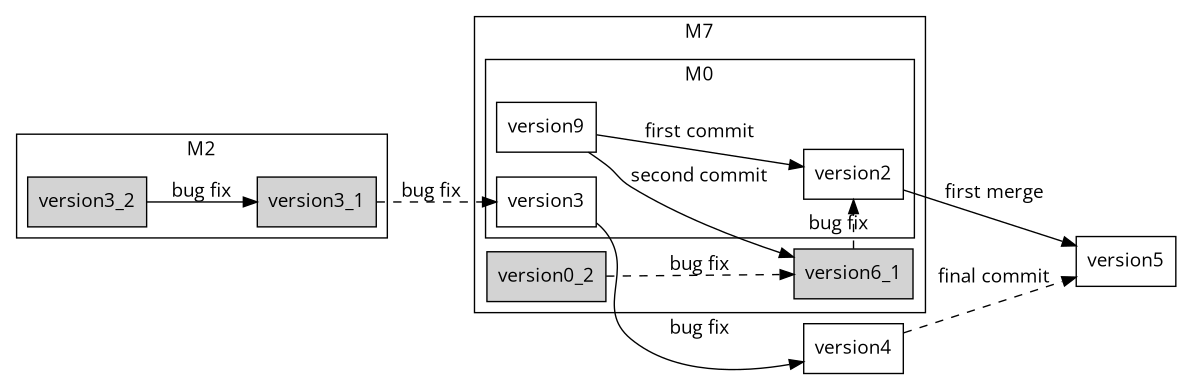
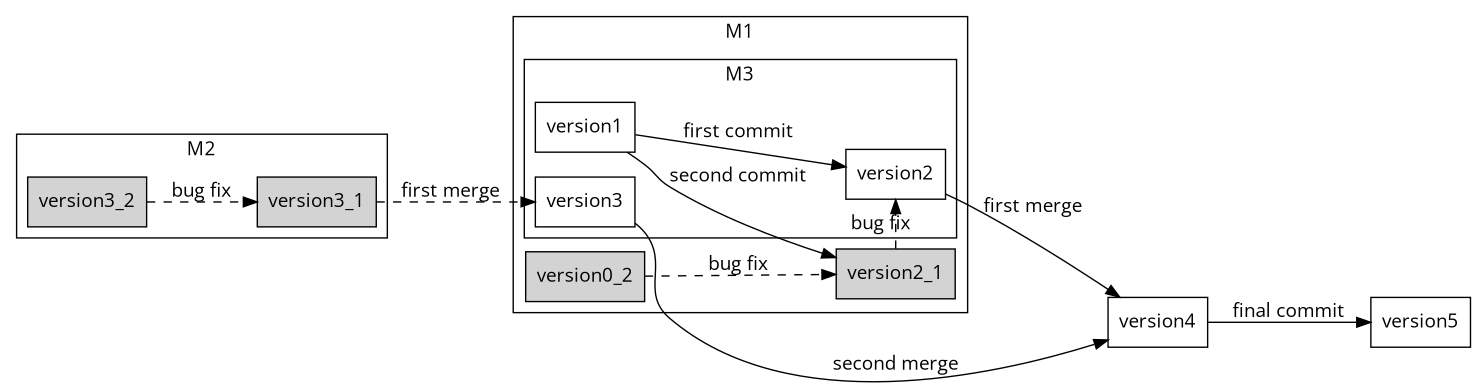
cluster "M7": label "M7" -> "M1"
cluster "M0": label "M0" -> "M3"
node "version9": label "version9" -> "version1"
edge "version3_1" -> "version3": label "bug fix" -> "first merge"
edge "version3_2" -> "version3_1": style solid -> dashed
edge "version2" -> "version5": now "version2" -> "version4"
node "version6_1": label "version6_1" -> "version2_1"
edge "version4" -> "version5": style dashed -> solid
edge "version3" -> "version4": label "bug fix" -> "second merge"
